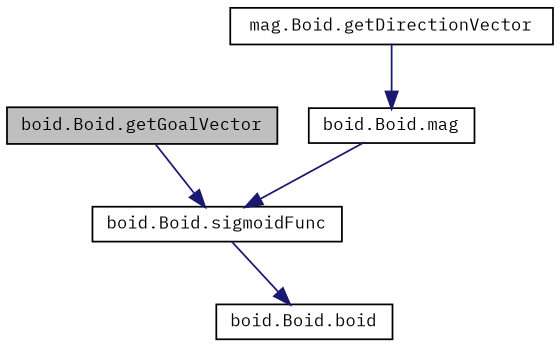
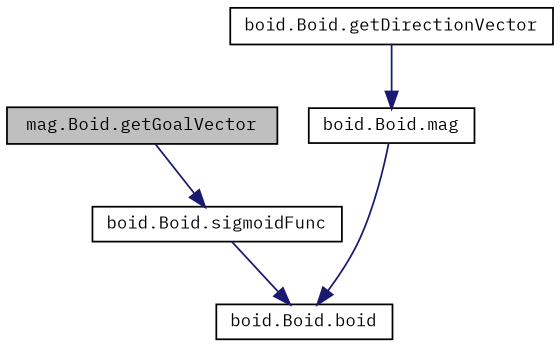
node "mag.Boid.getDirectionVector": label "mag.Boid.getDirectionVector" -> "boid.Boid.getDirectionVector"
node "boid.Boid.getGoalVector": label "boid.Boid.getGoalVector" -> "mag.Boid.getGoalVector"
edge "boid.Boid.mag" -> "boid.Boid.sigmoidFunc": now "boid.Boid.mag" -> "boid.Boid.boid"
